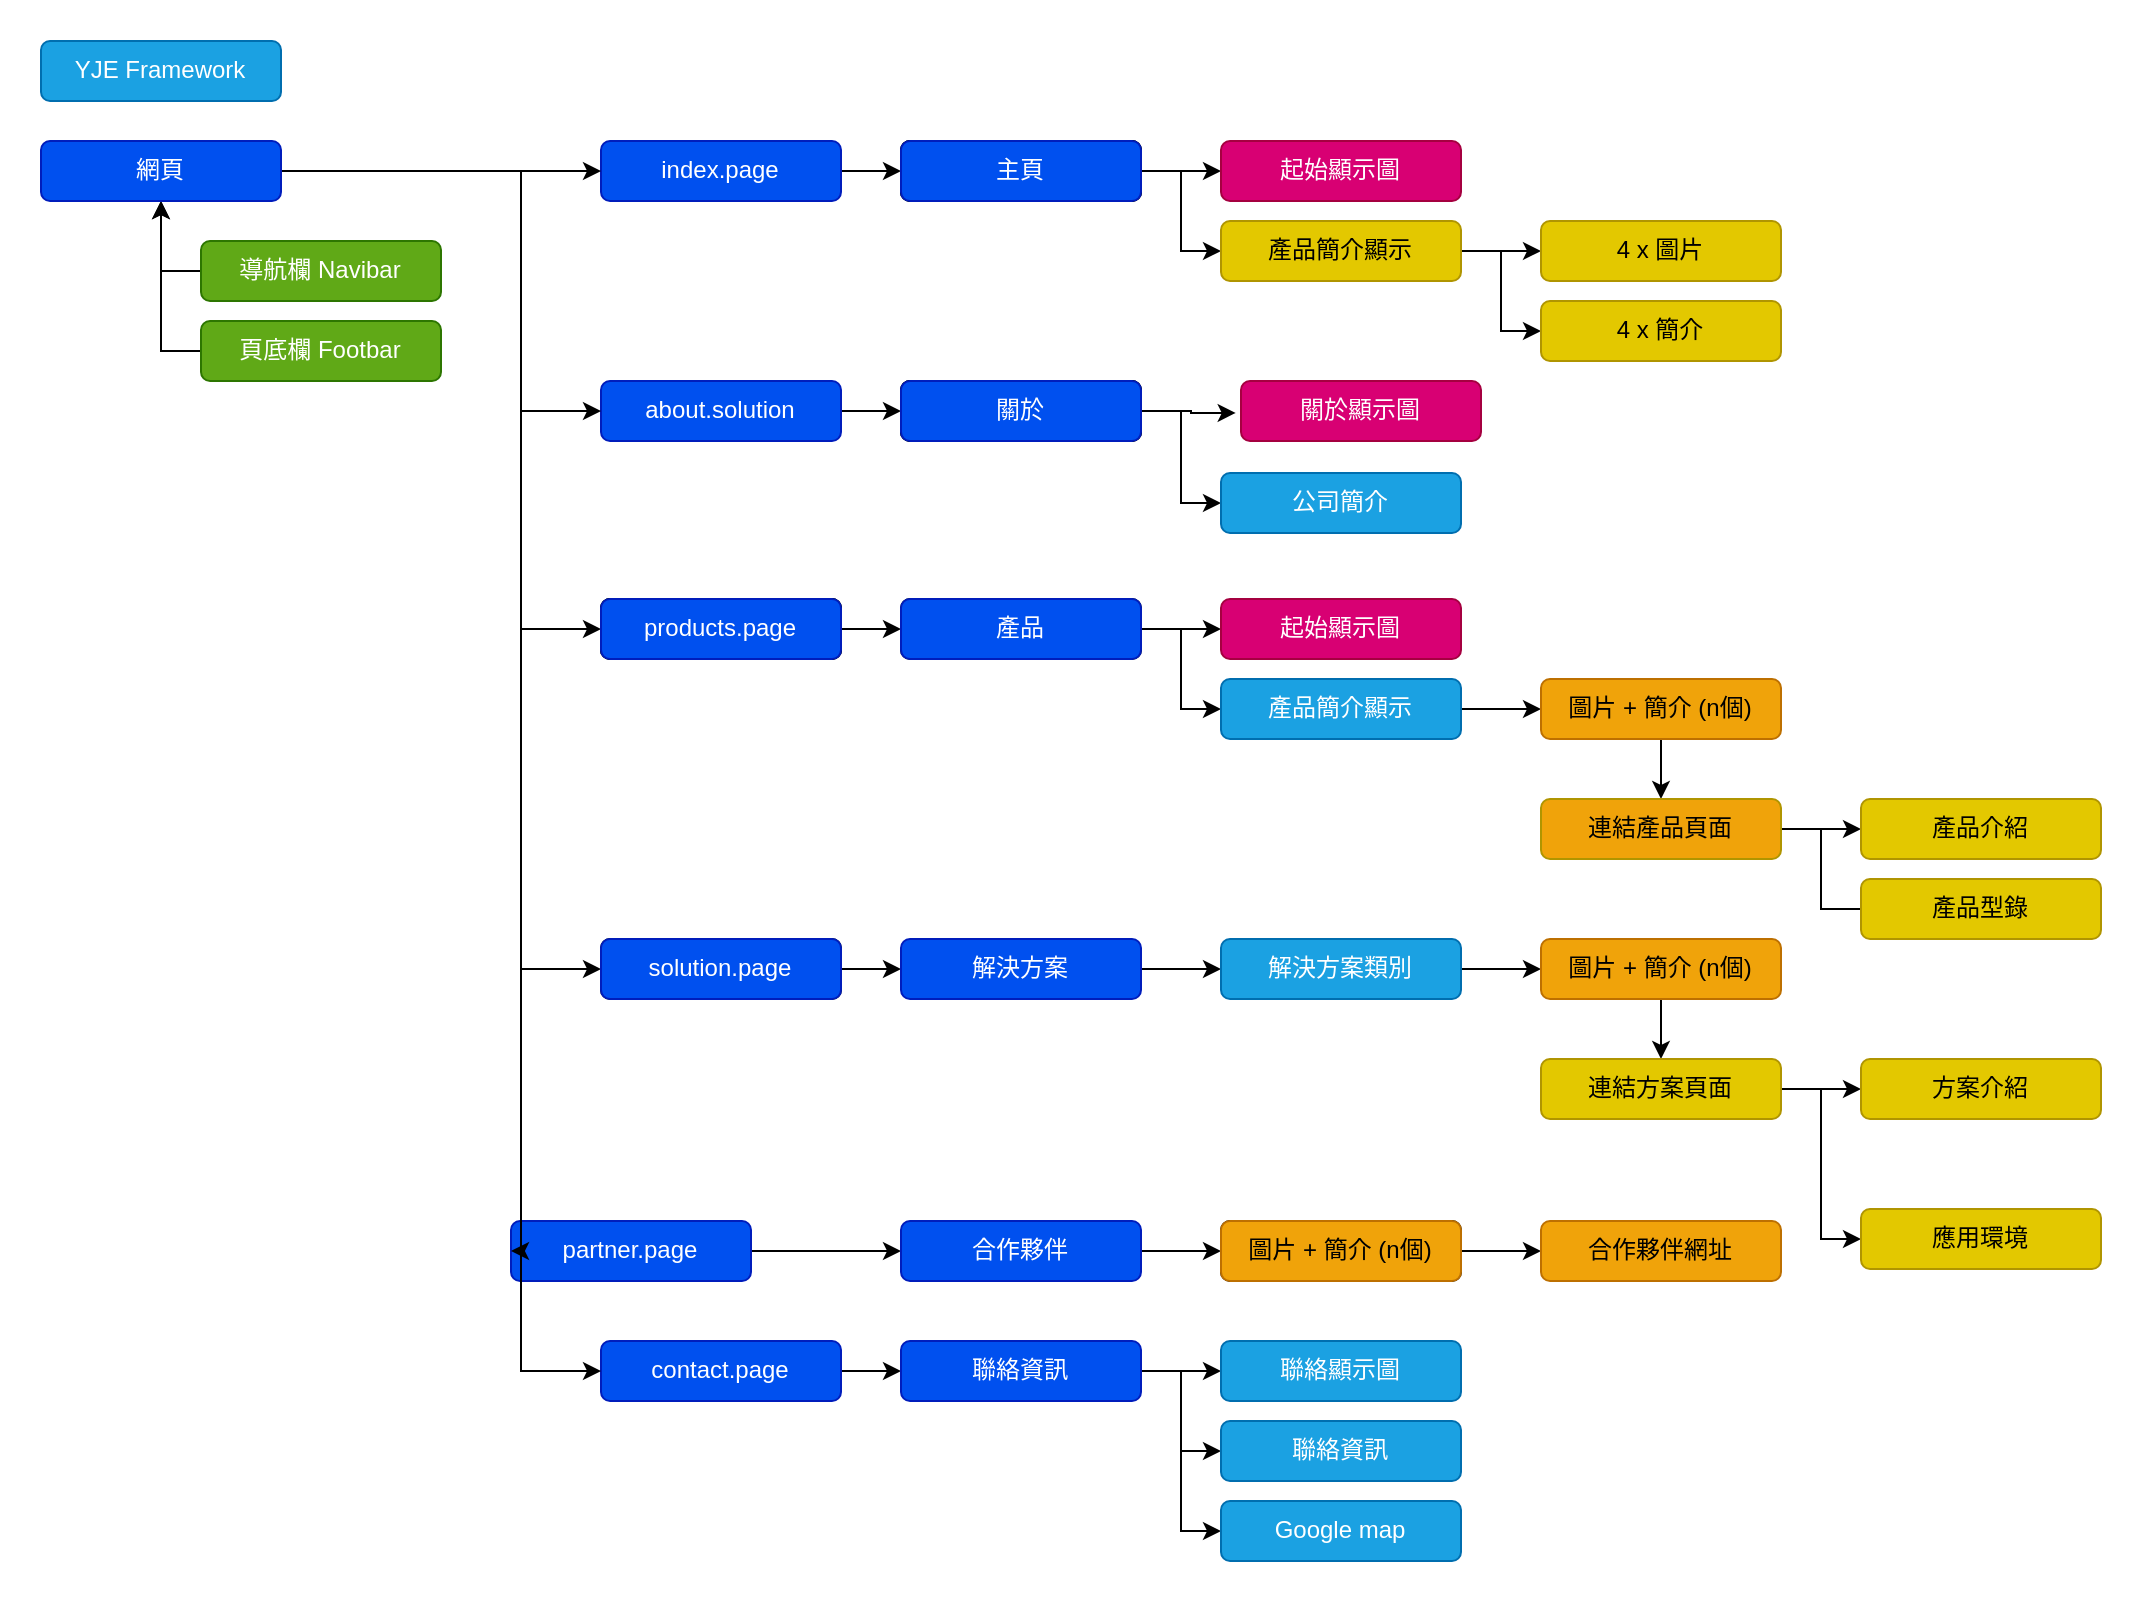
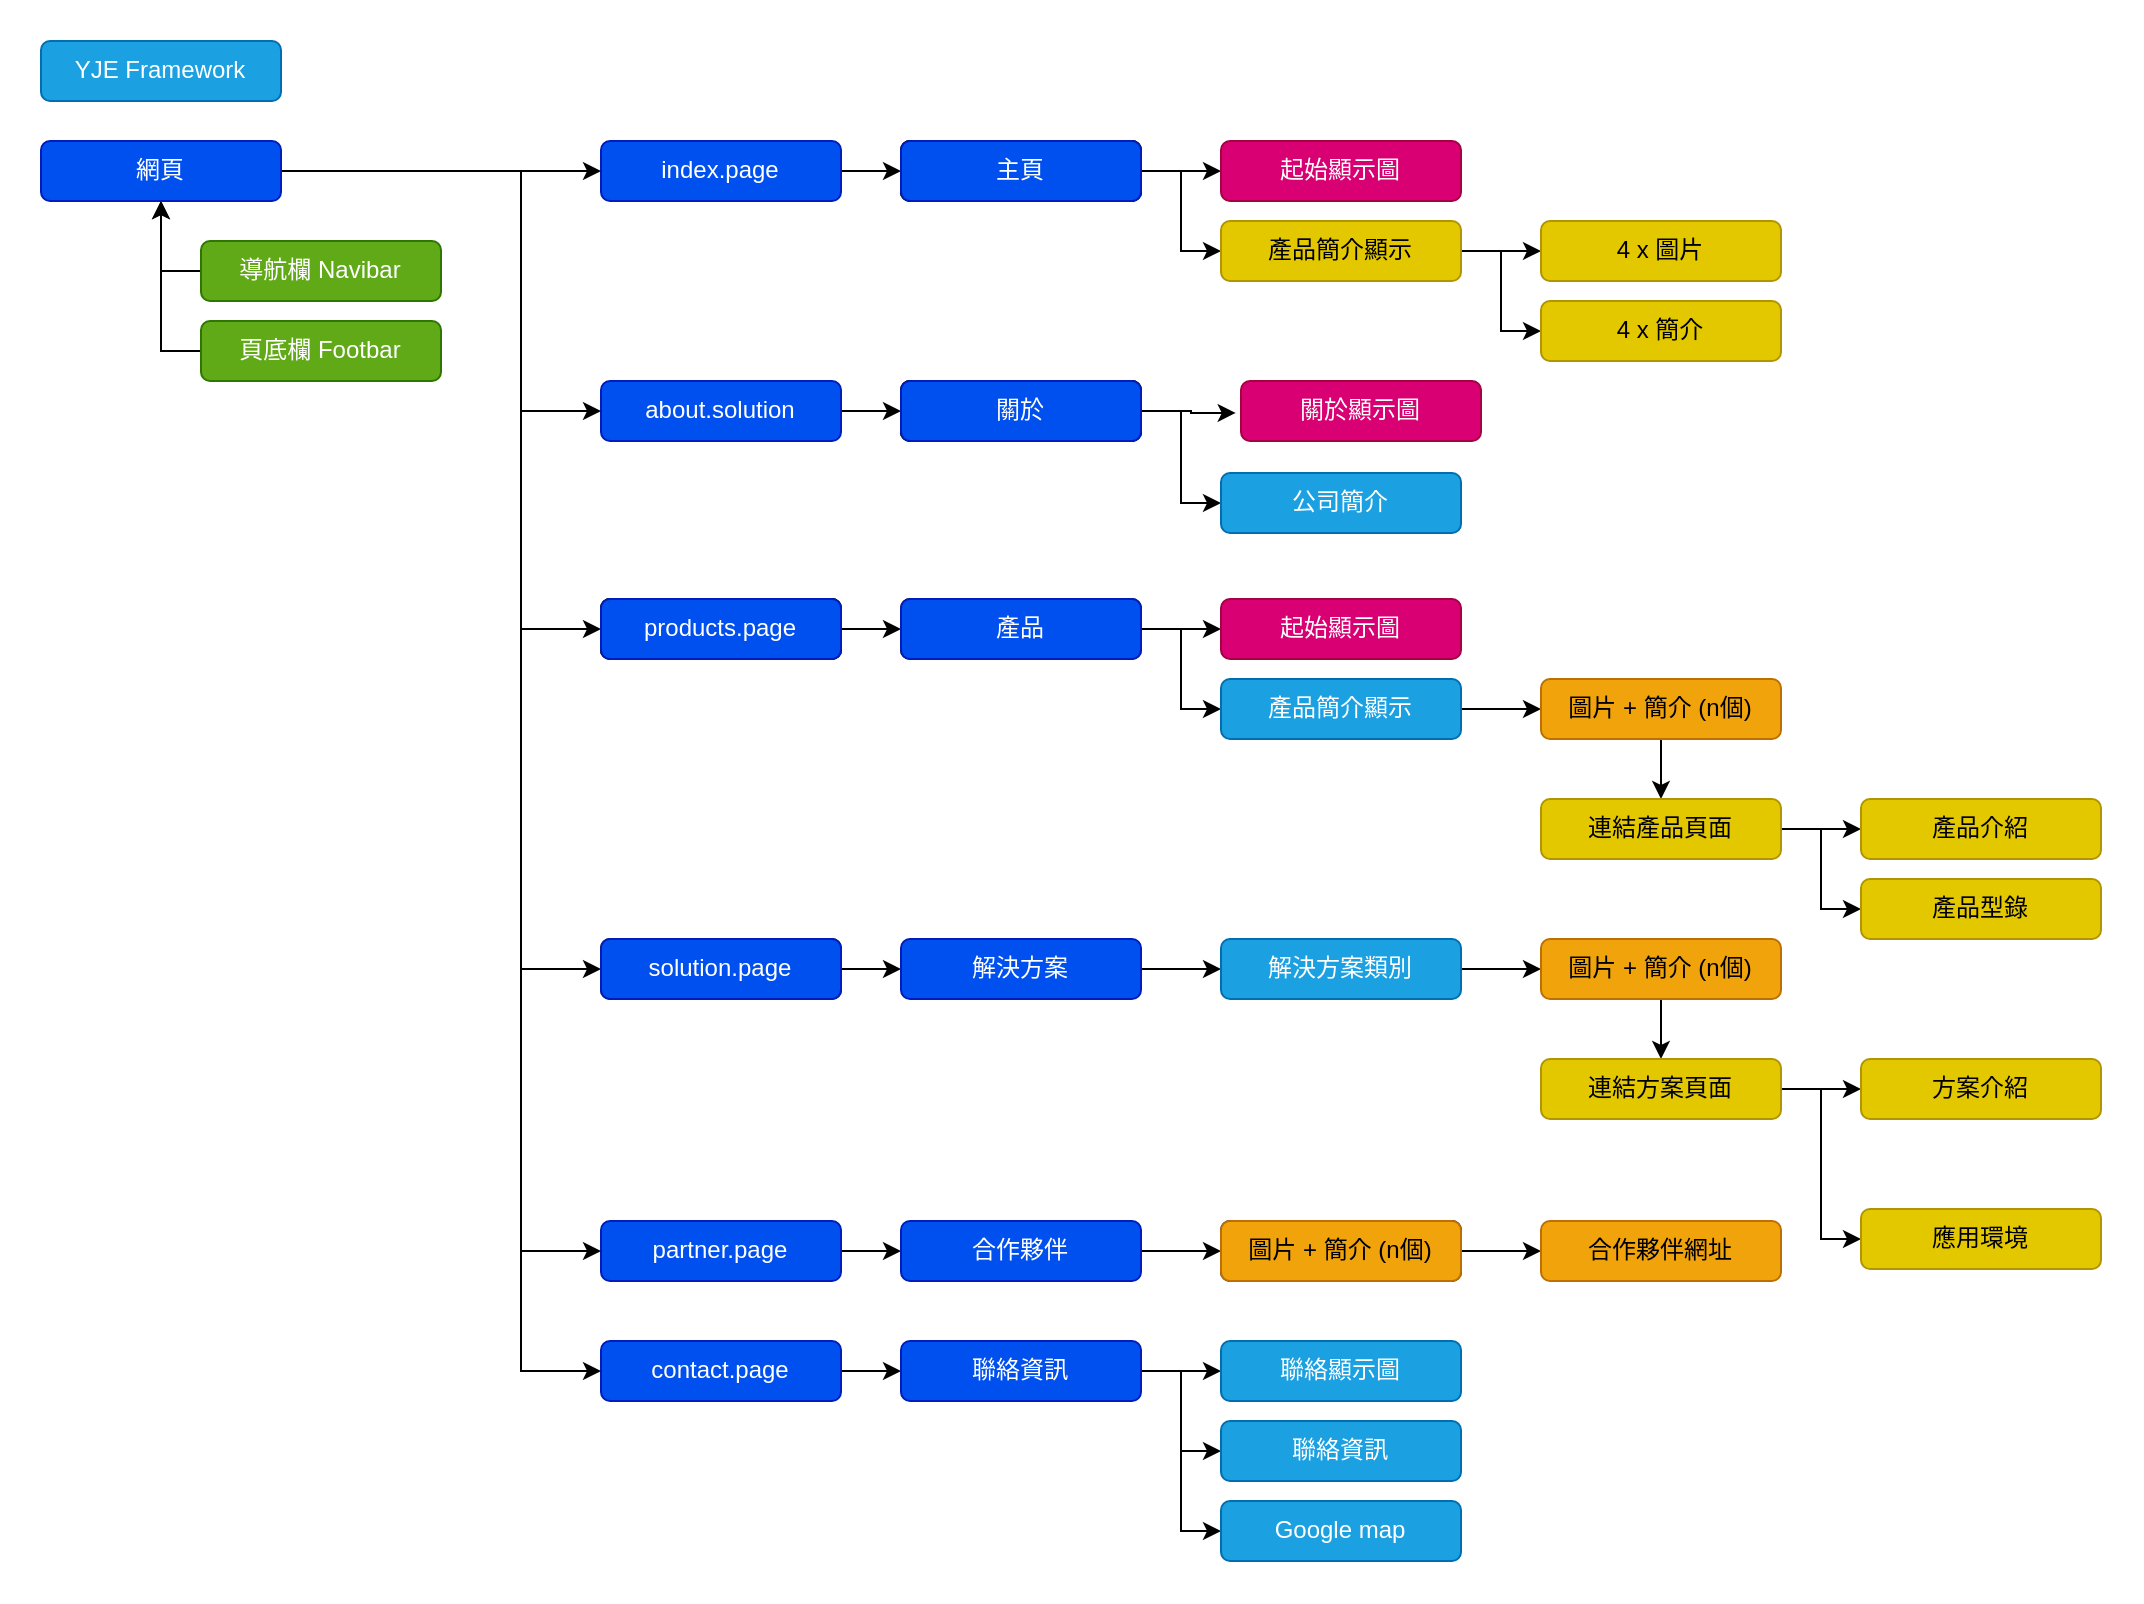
node "連結產品頁面": fillcolor #f0a30a -> #e3c800
edge "連結產品頁面" -- "產品型錄": arrowhead none -> classic
node "partner.page": moved (631, 1251) -> (721, 1251)
